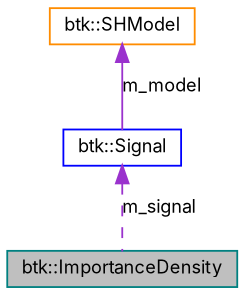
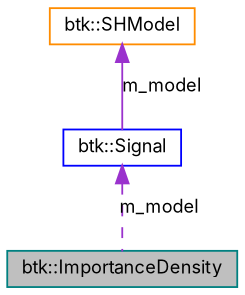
edge "btk::ImportanceDensity" -> "btk::Signal": label "m_signal" -> "m_model"
